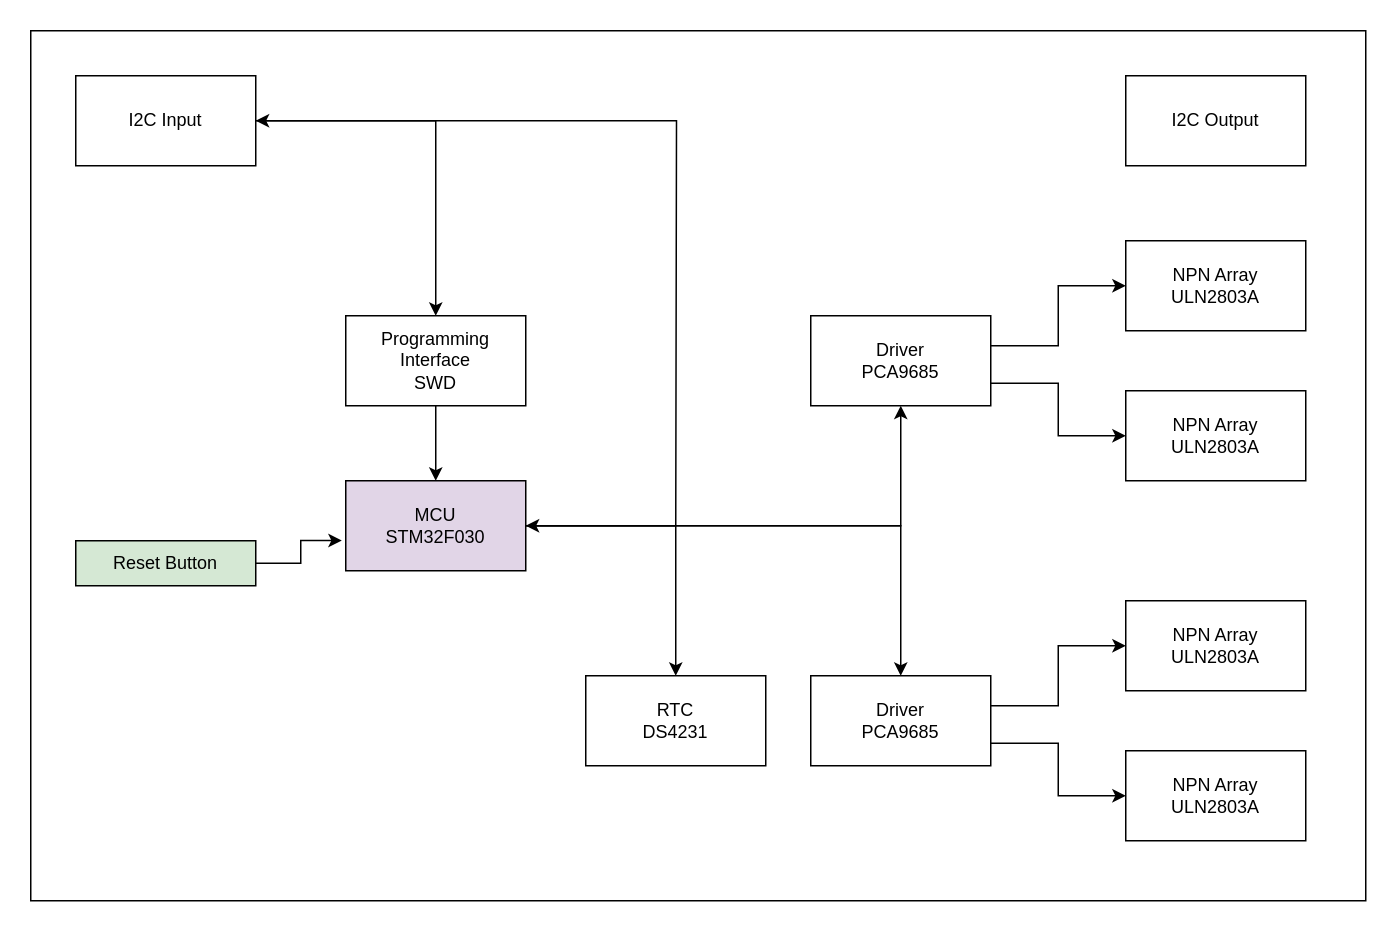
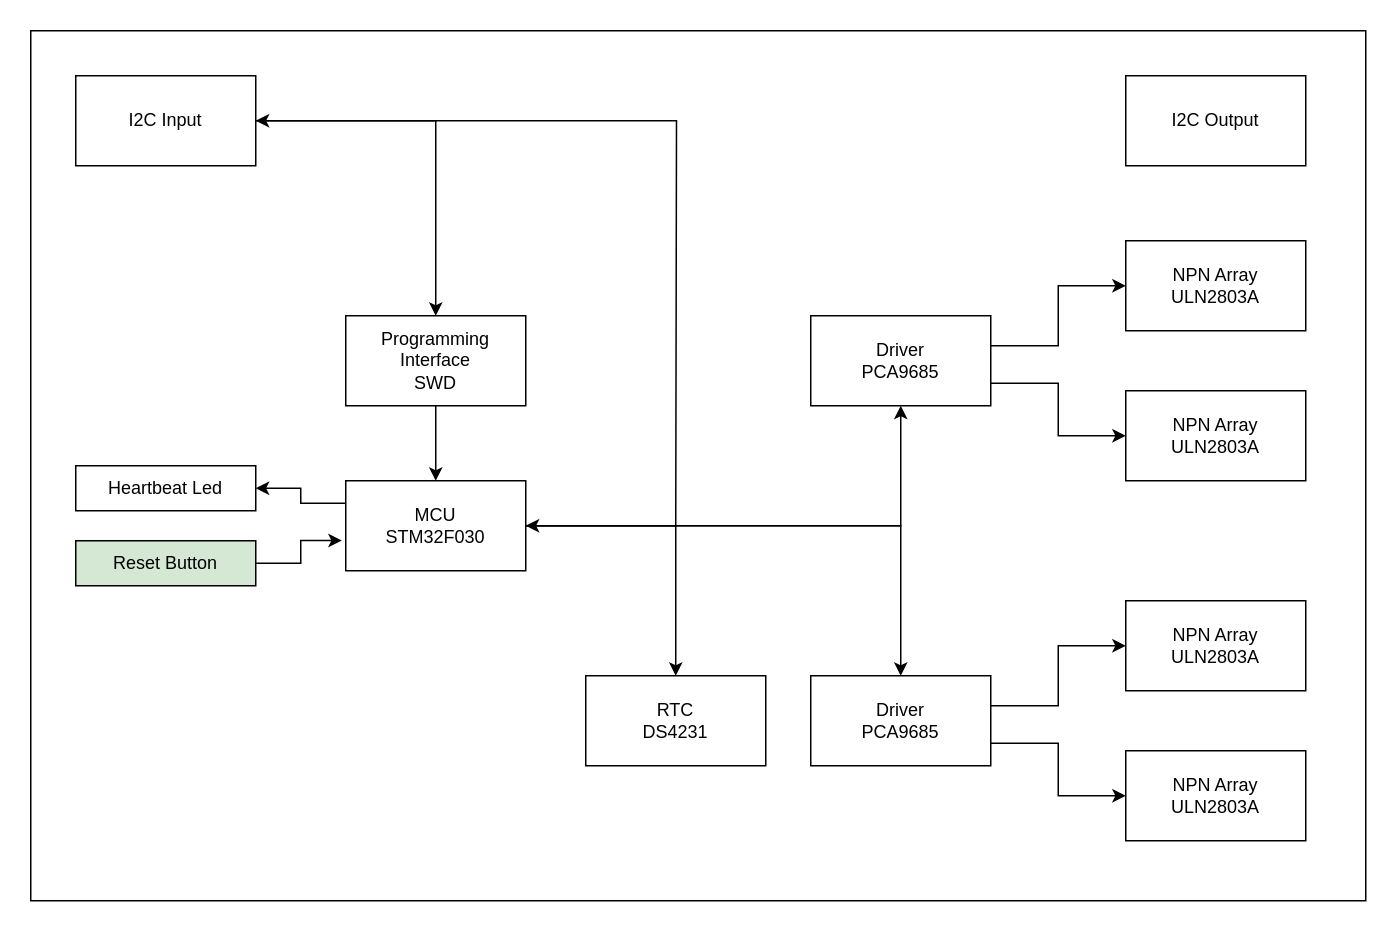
node "Heartbeat Led": added
edge "MCU STM32F030" -> "Heartbeat Led": added
node "MCU STM32F030": fillcolor #e1d5e7 -> #ffffff
